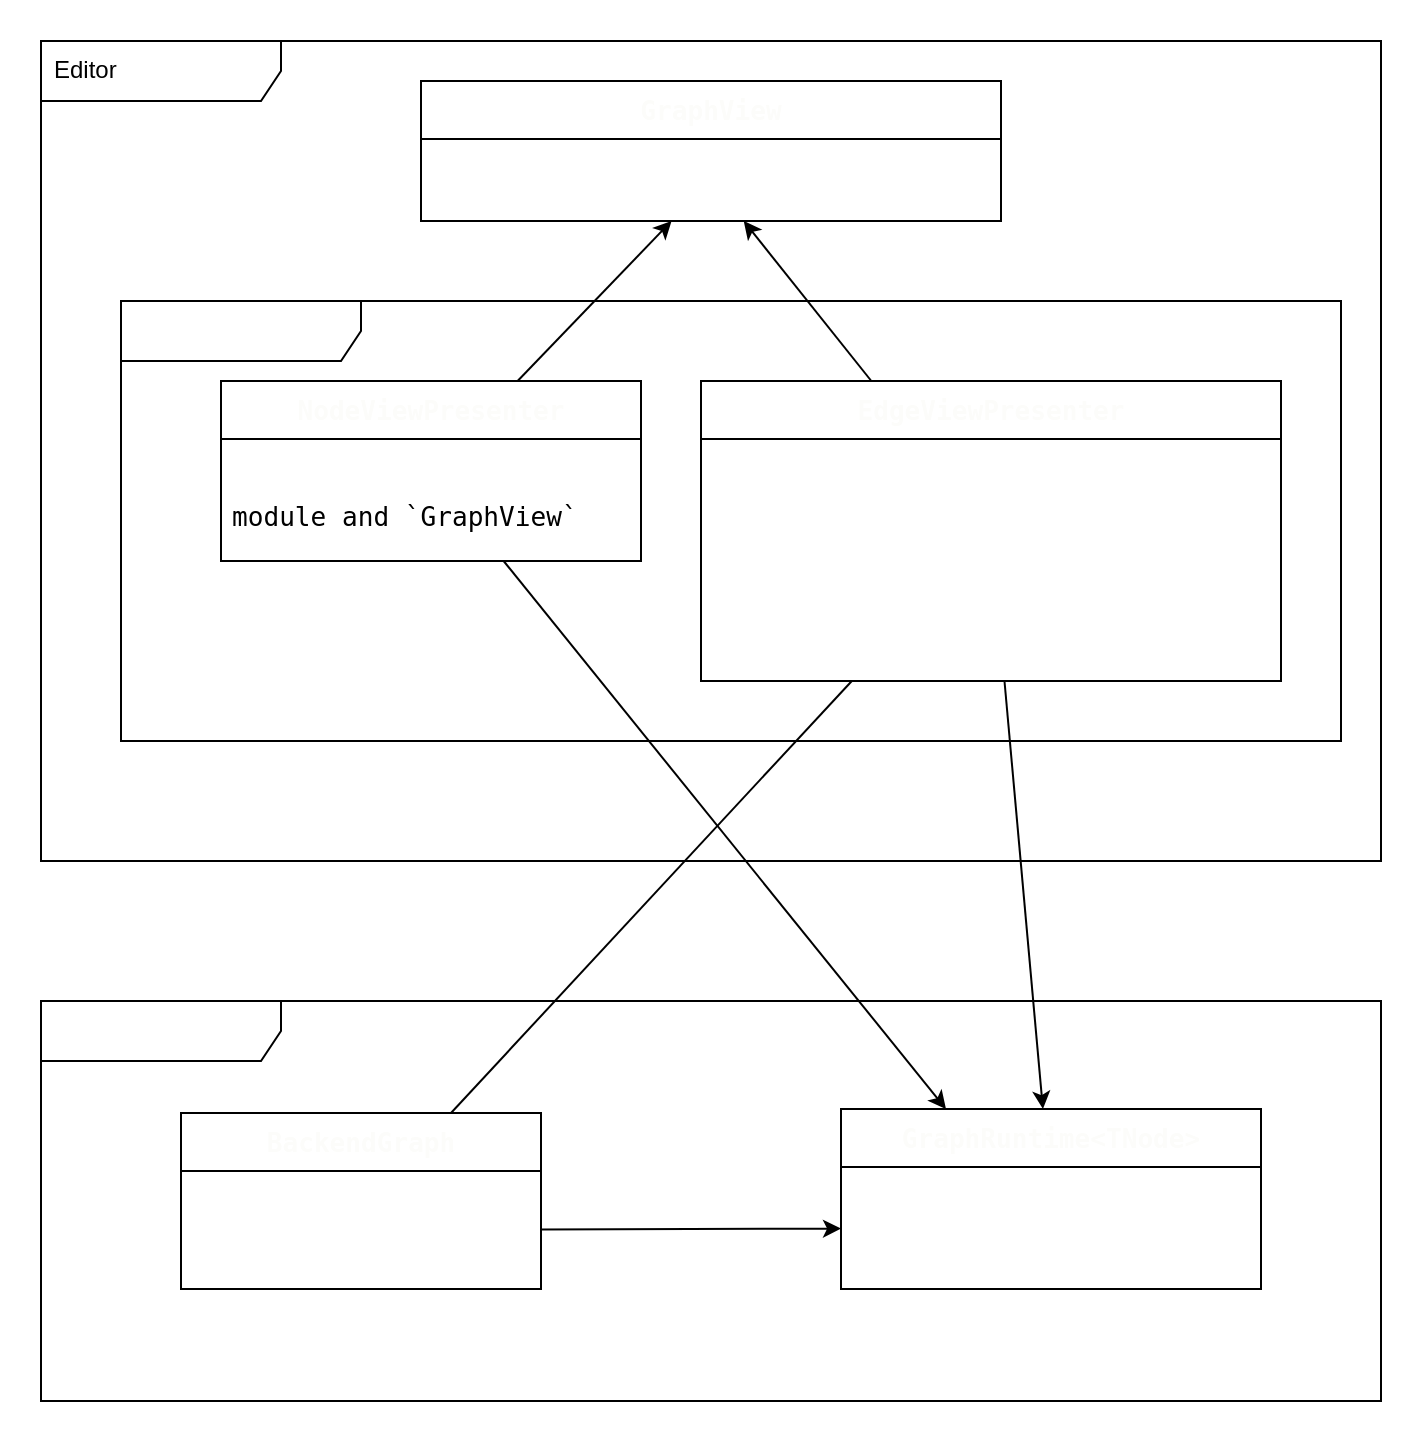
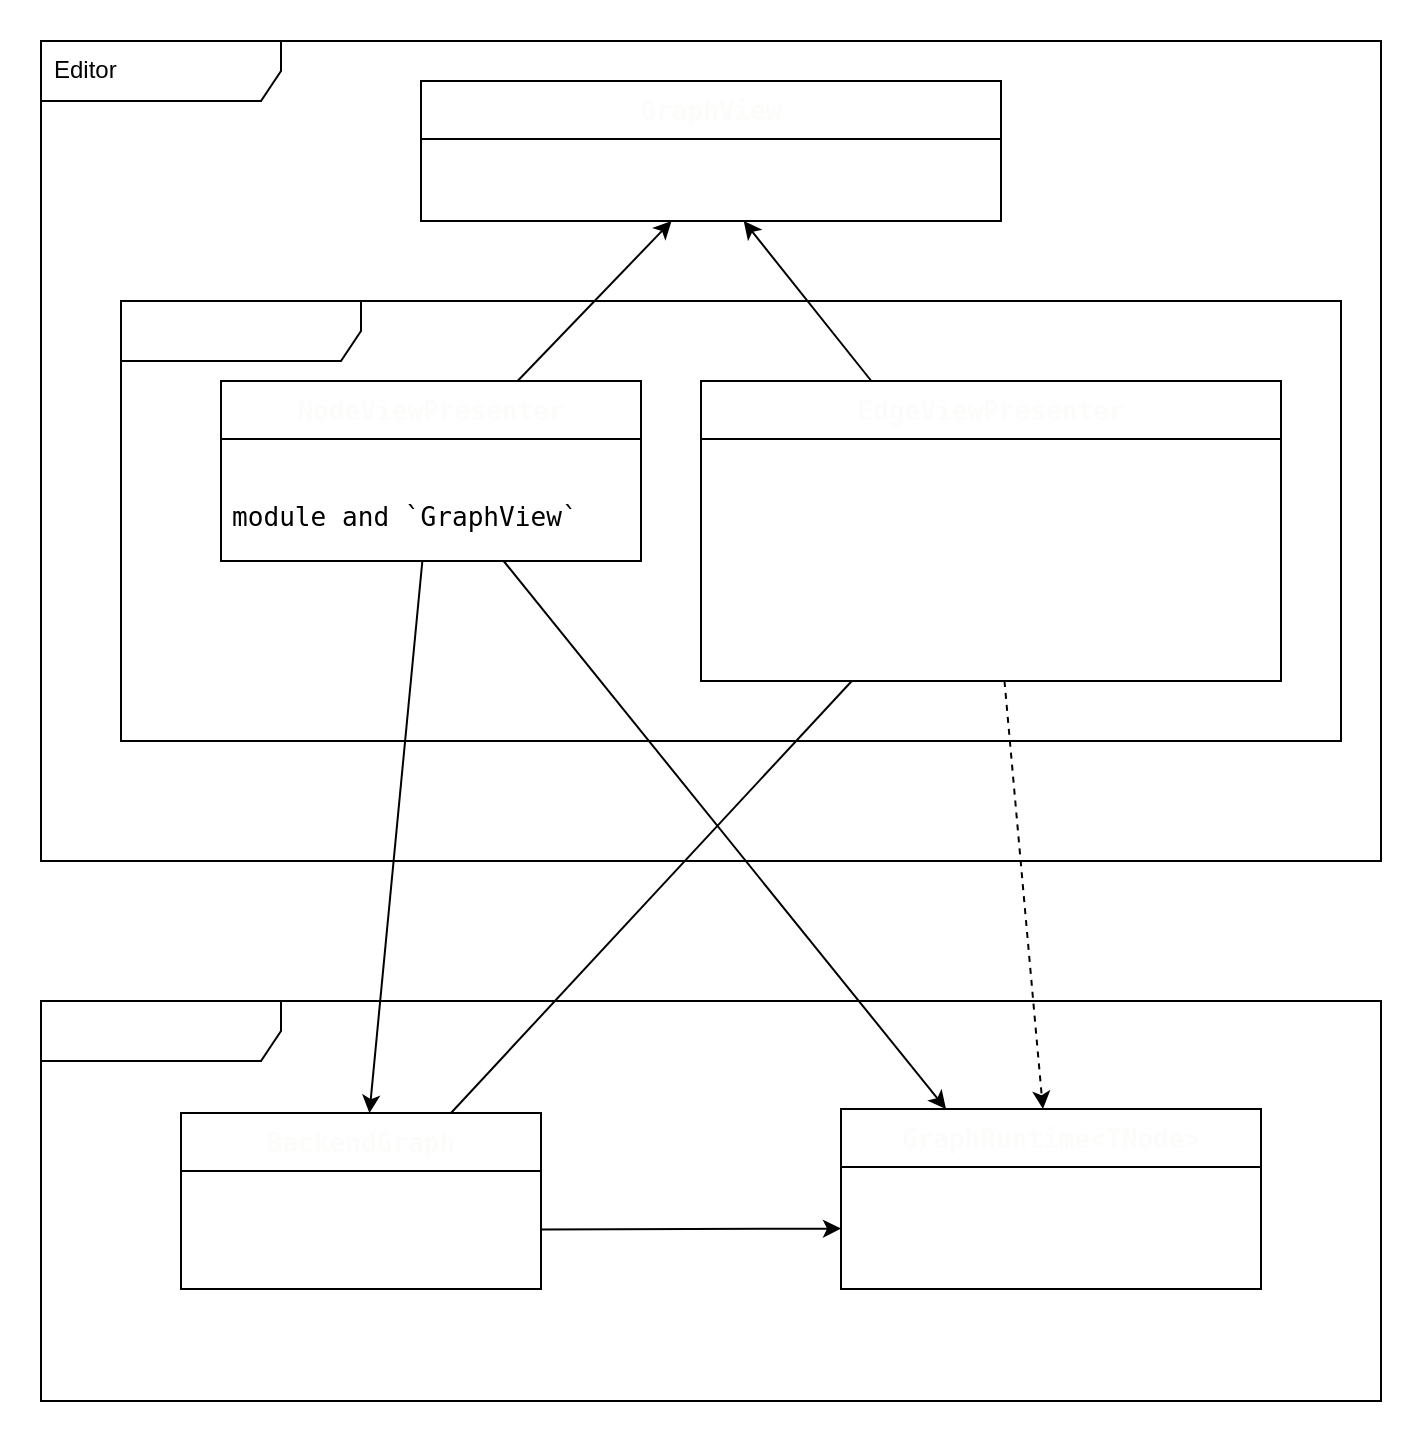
edge "NodeViewPresenter" -> "BackendGraph": added
edge "EdgeViewPresenter" -> "GraphRuntime<TNode>": style solid -> dashed
